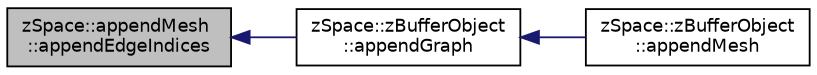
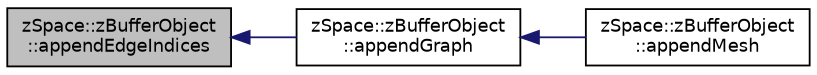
node "zSpace::appendMesh ::appendEdgeIndices": label "zSpace::appendMesh ::appendEdgeIndices" -> "zSpace::zBufferObject ::appendEdgeIndices"
